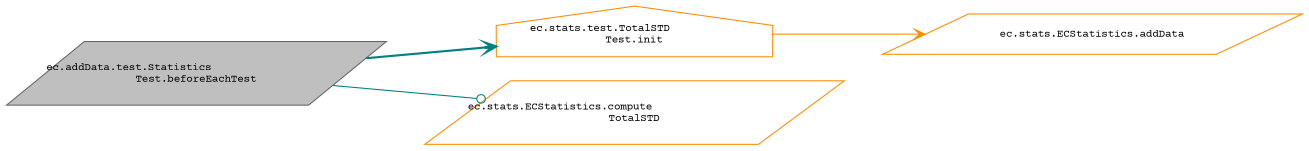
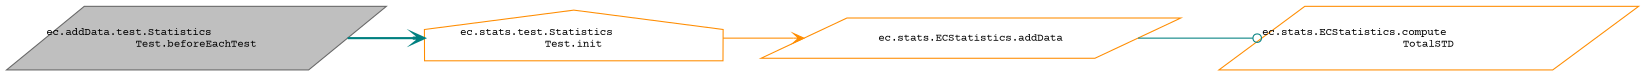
node "ec.stats.test.TotalSTD Test.init": label "ec.stats.test.TotalSTD Test.init" -> "ec.stats.test.Statistics Test.init"
edge "ec.addData.test.Statistics Test.beforeEachTest" -> "ec.stats.ECStatistics.compute TotalSTD": now "ec.stats.ECStatistics.addData" -> "ec.stats.ECStatistics.compute TotalSTD"
